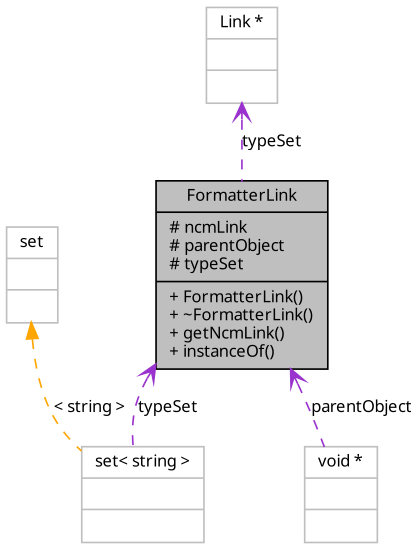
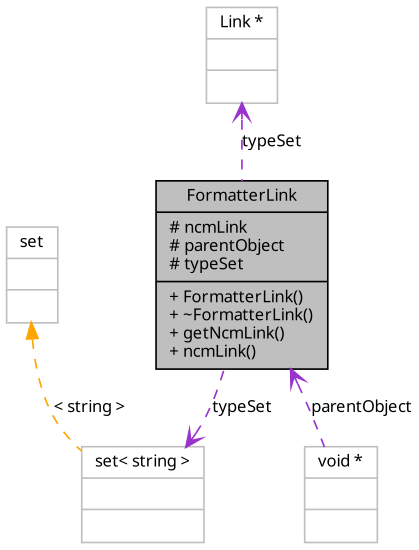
node "FormatterLink": text "+ instanceOf()" -> "+ ncmLink()"
edge "set< string >" -> "FormatterLink": reversed
